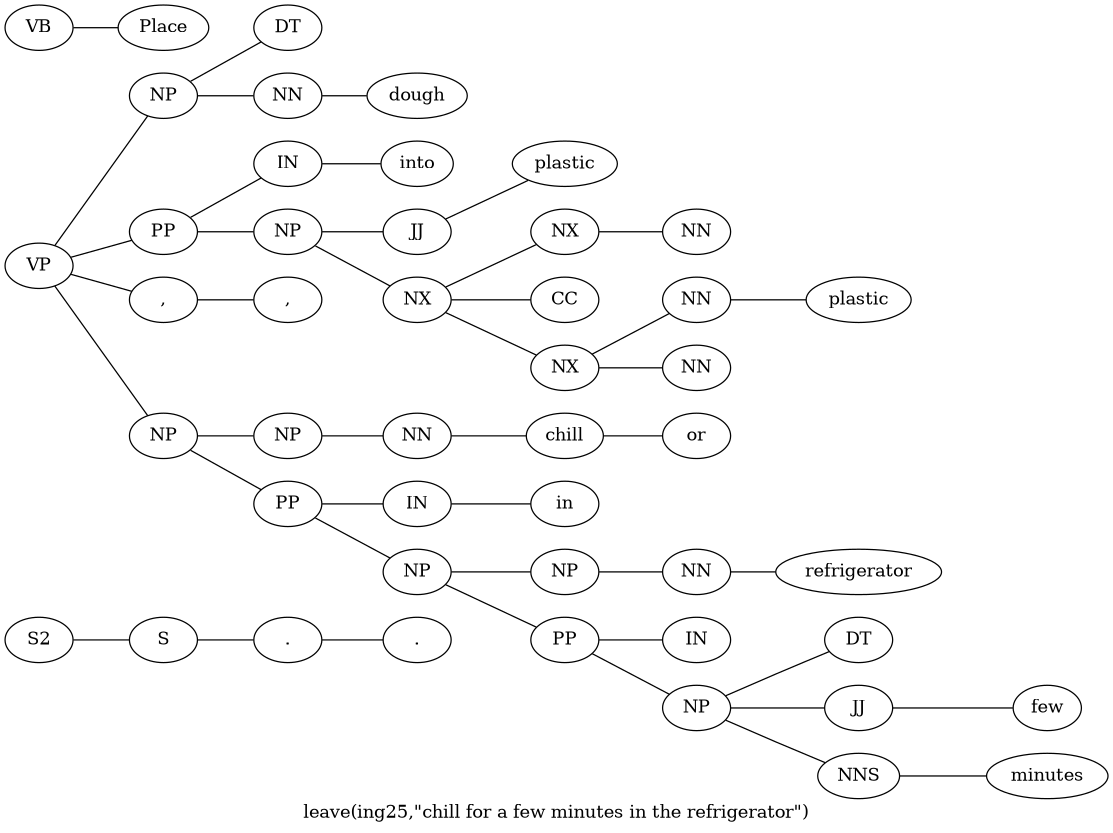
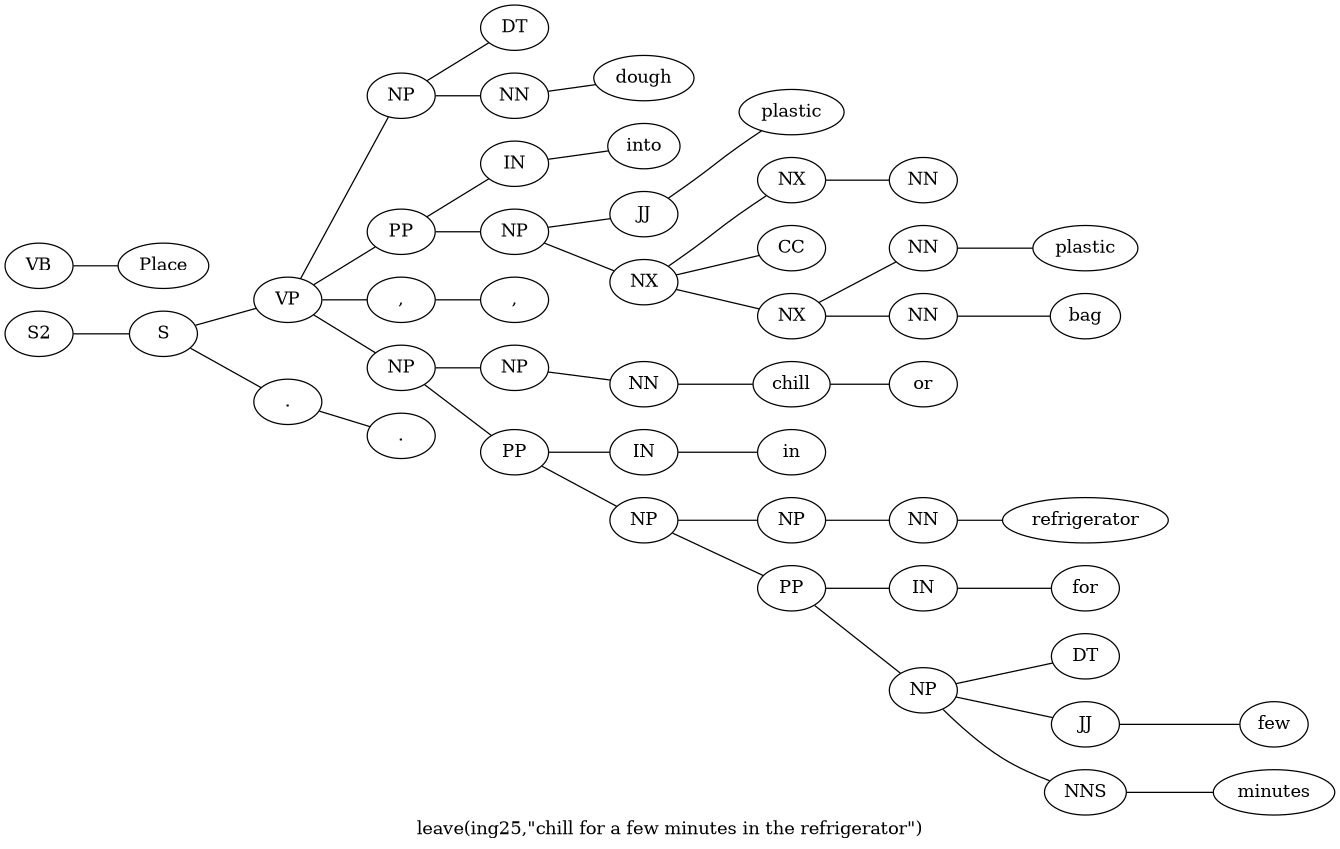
node "bag": added
edge "VP" -- "S": added
node "for": added
